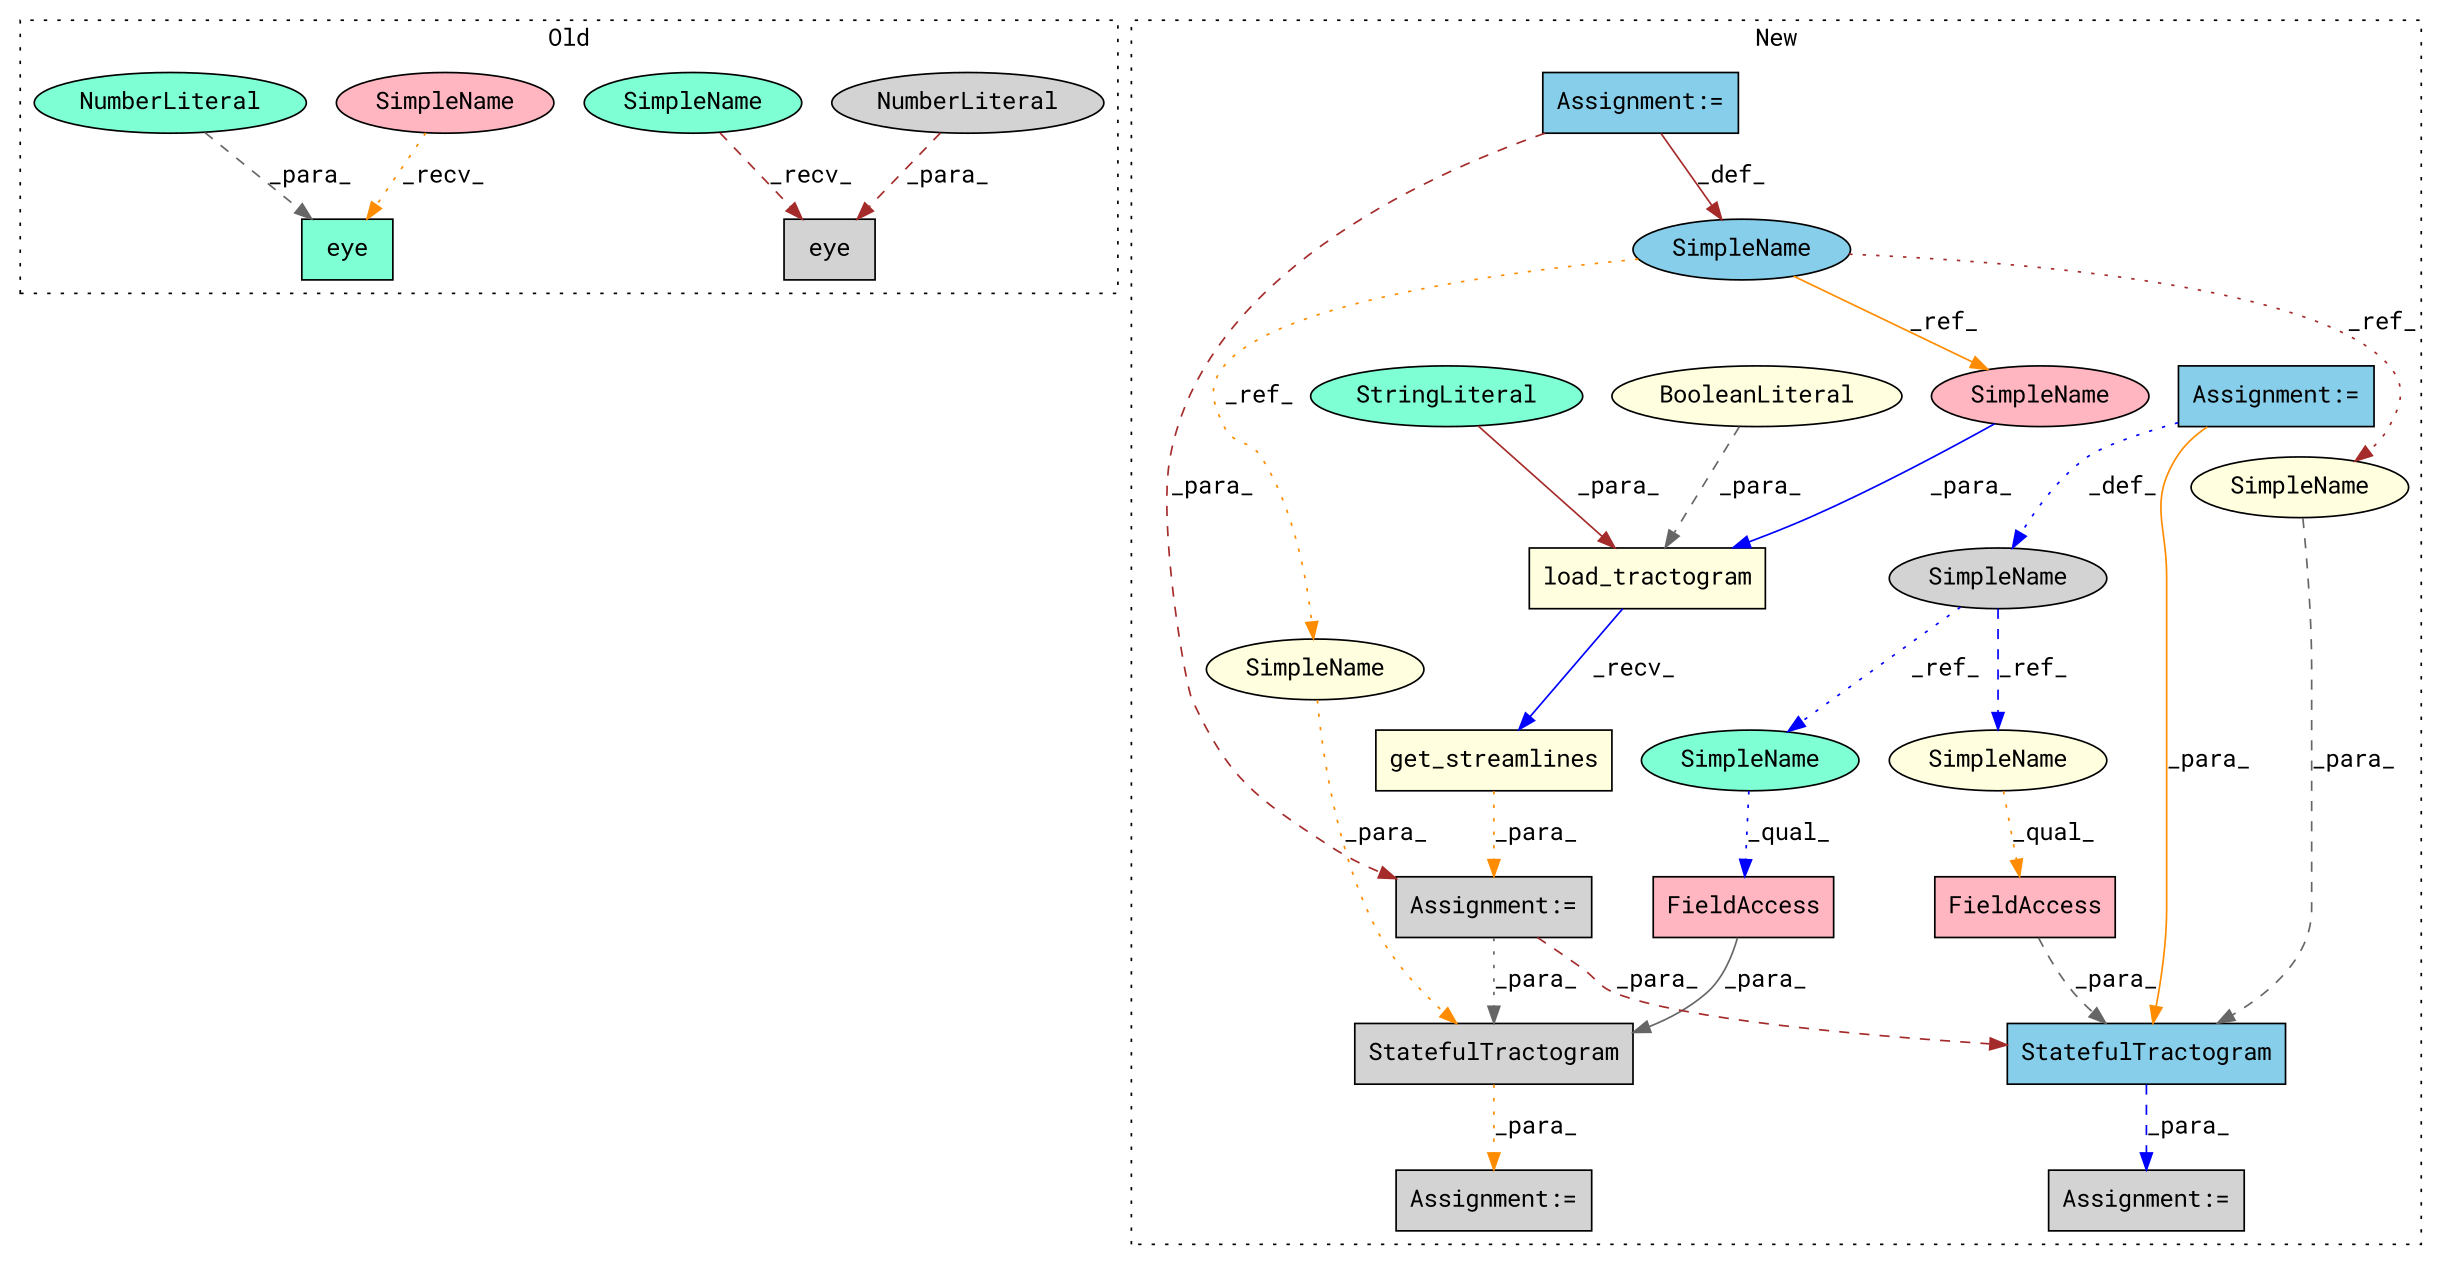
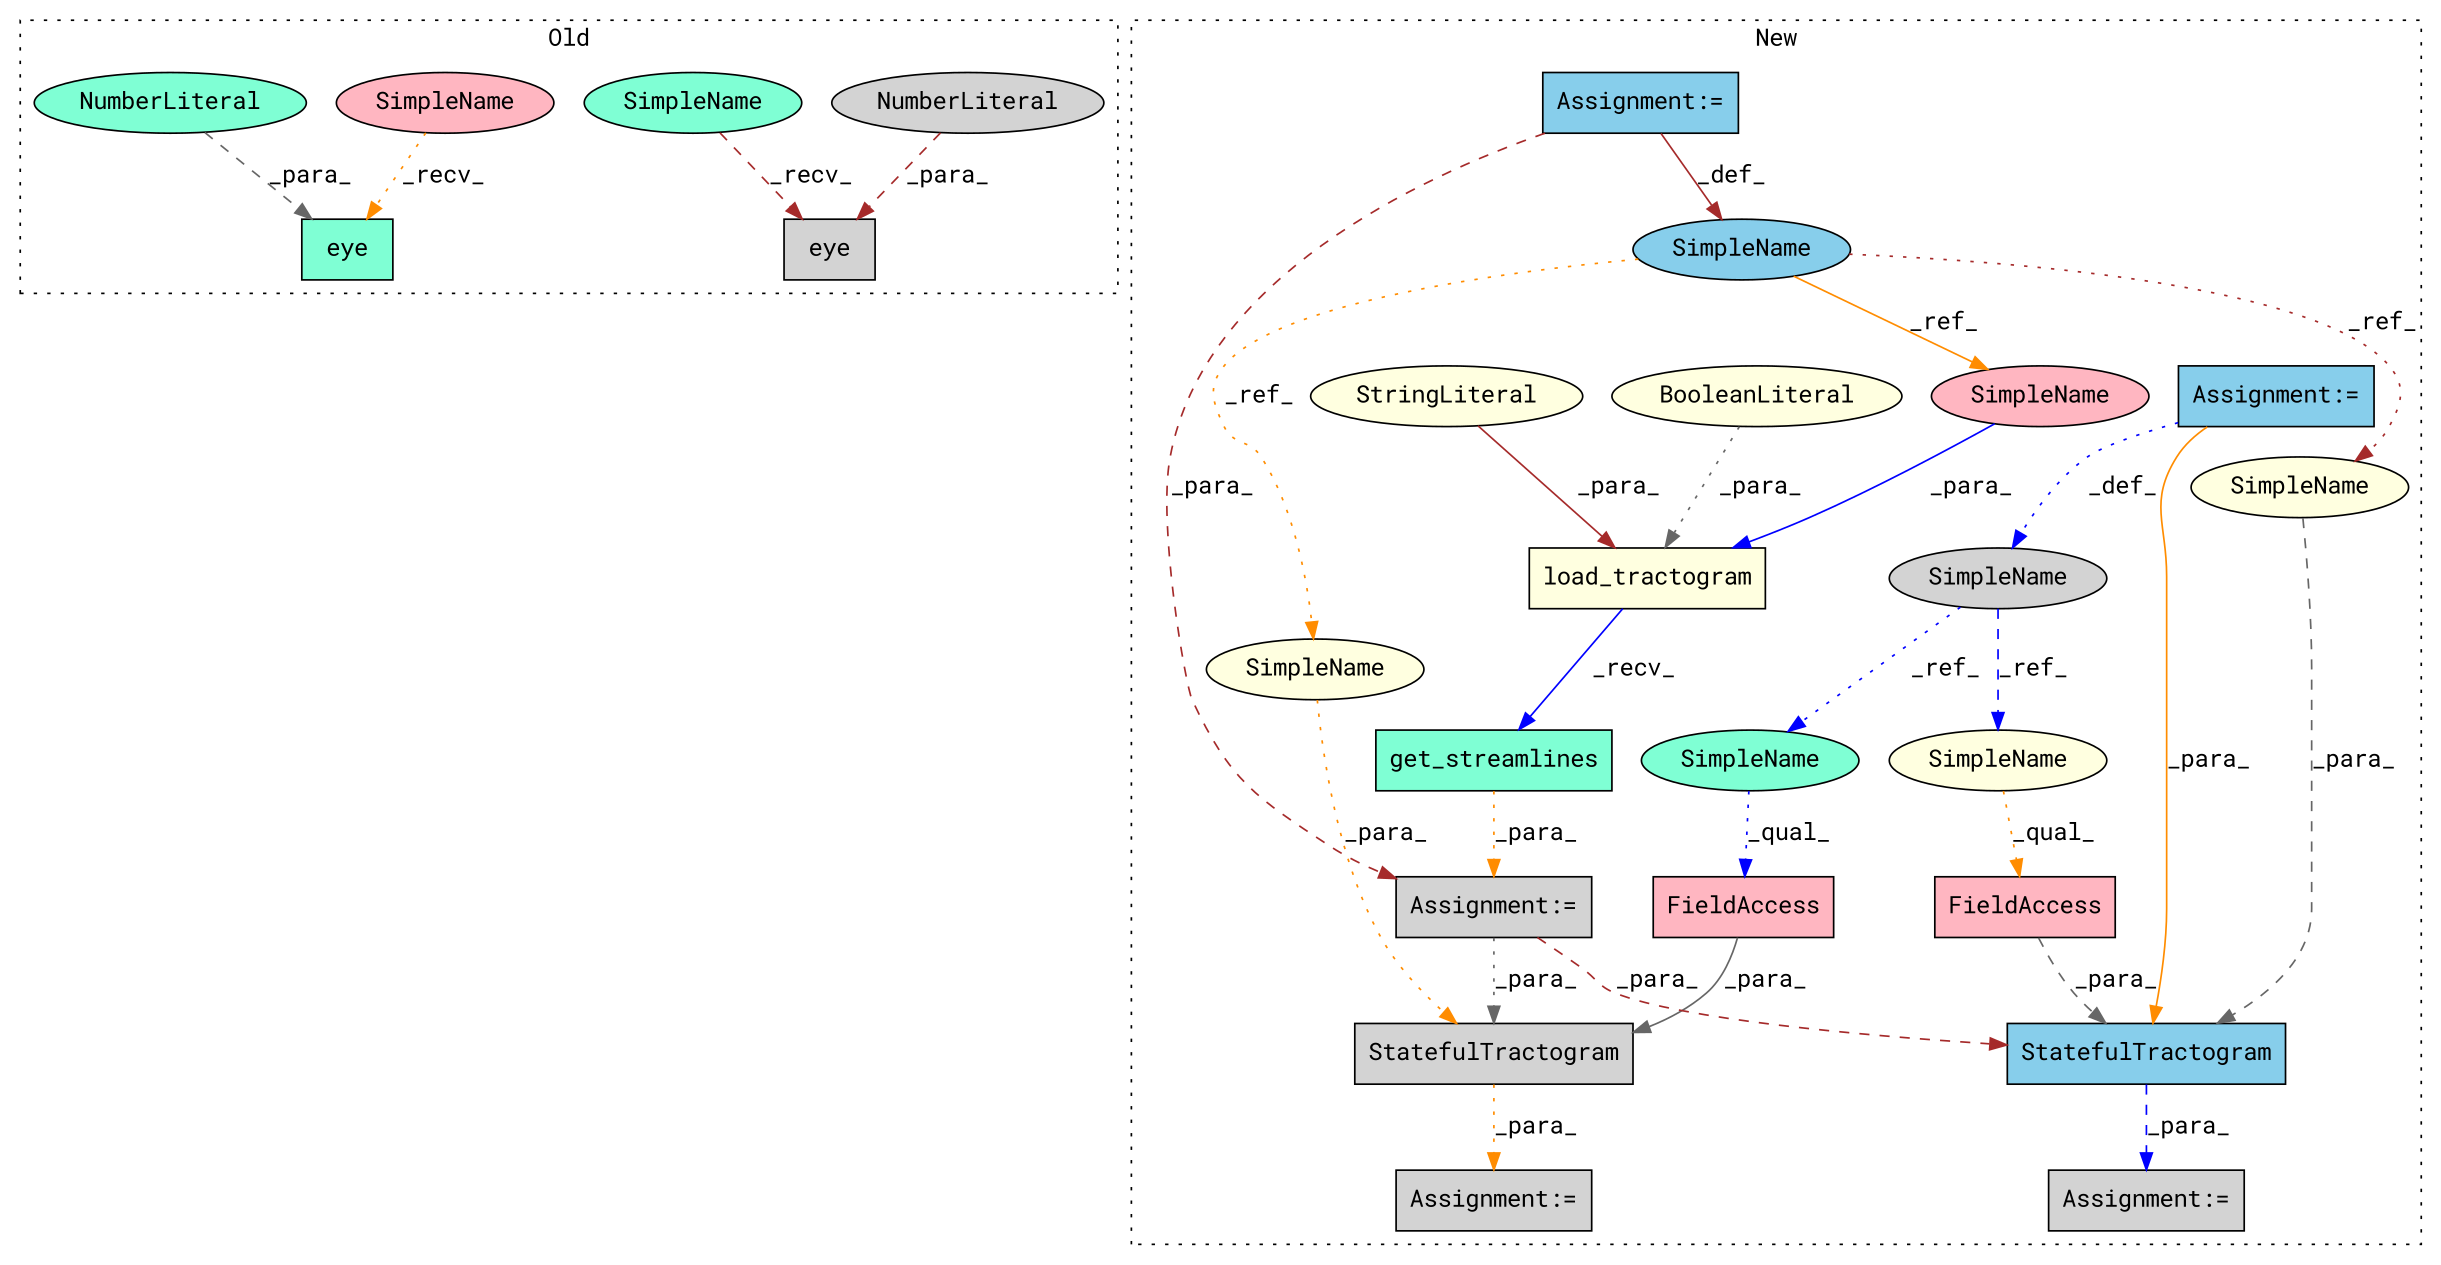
node "StringLiteral": fillcolor aquamarine -> lightyellow
edge "BooleanLiteral" -> "load_tractogram": style dashed -> dotted
node "get_streamlines": fillcolor lightyellow -> aquamarine
